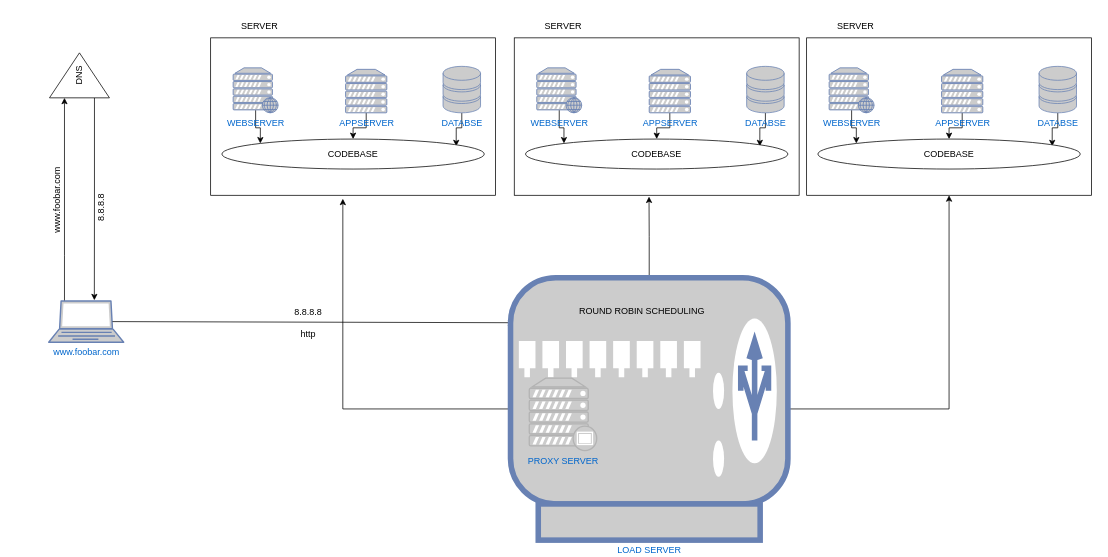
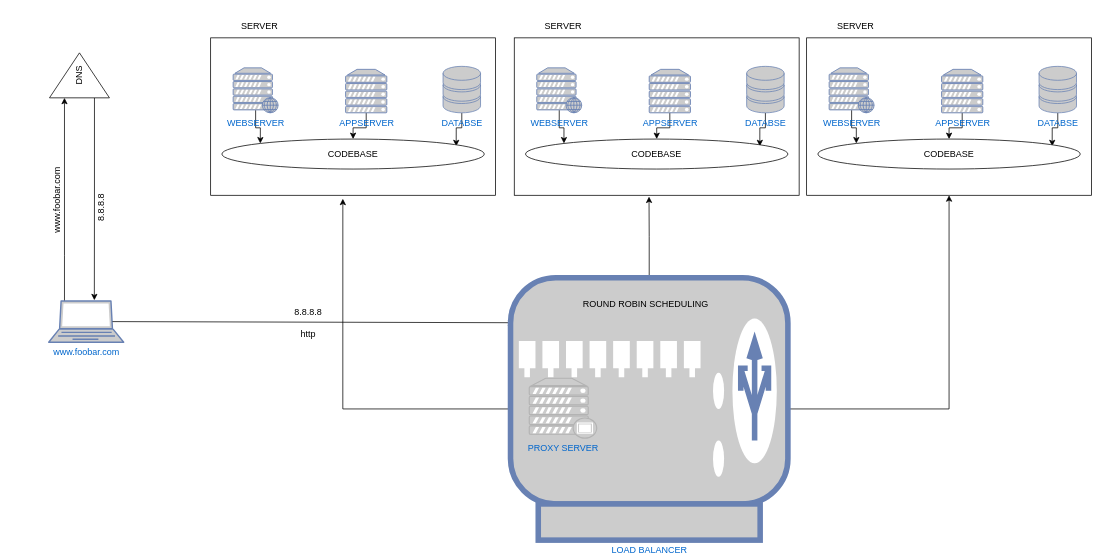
node "ROUND ROBIN SCHEDULING": moved (642, 312) -> (645, 304)
node "PROXY SERVER": size 68x72 -> 68x60
node "LOAD SERVER": label "LOAD SERVER" -> "LOAD BALANCER"
